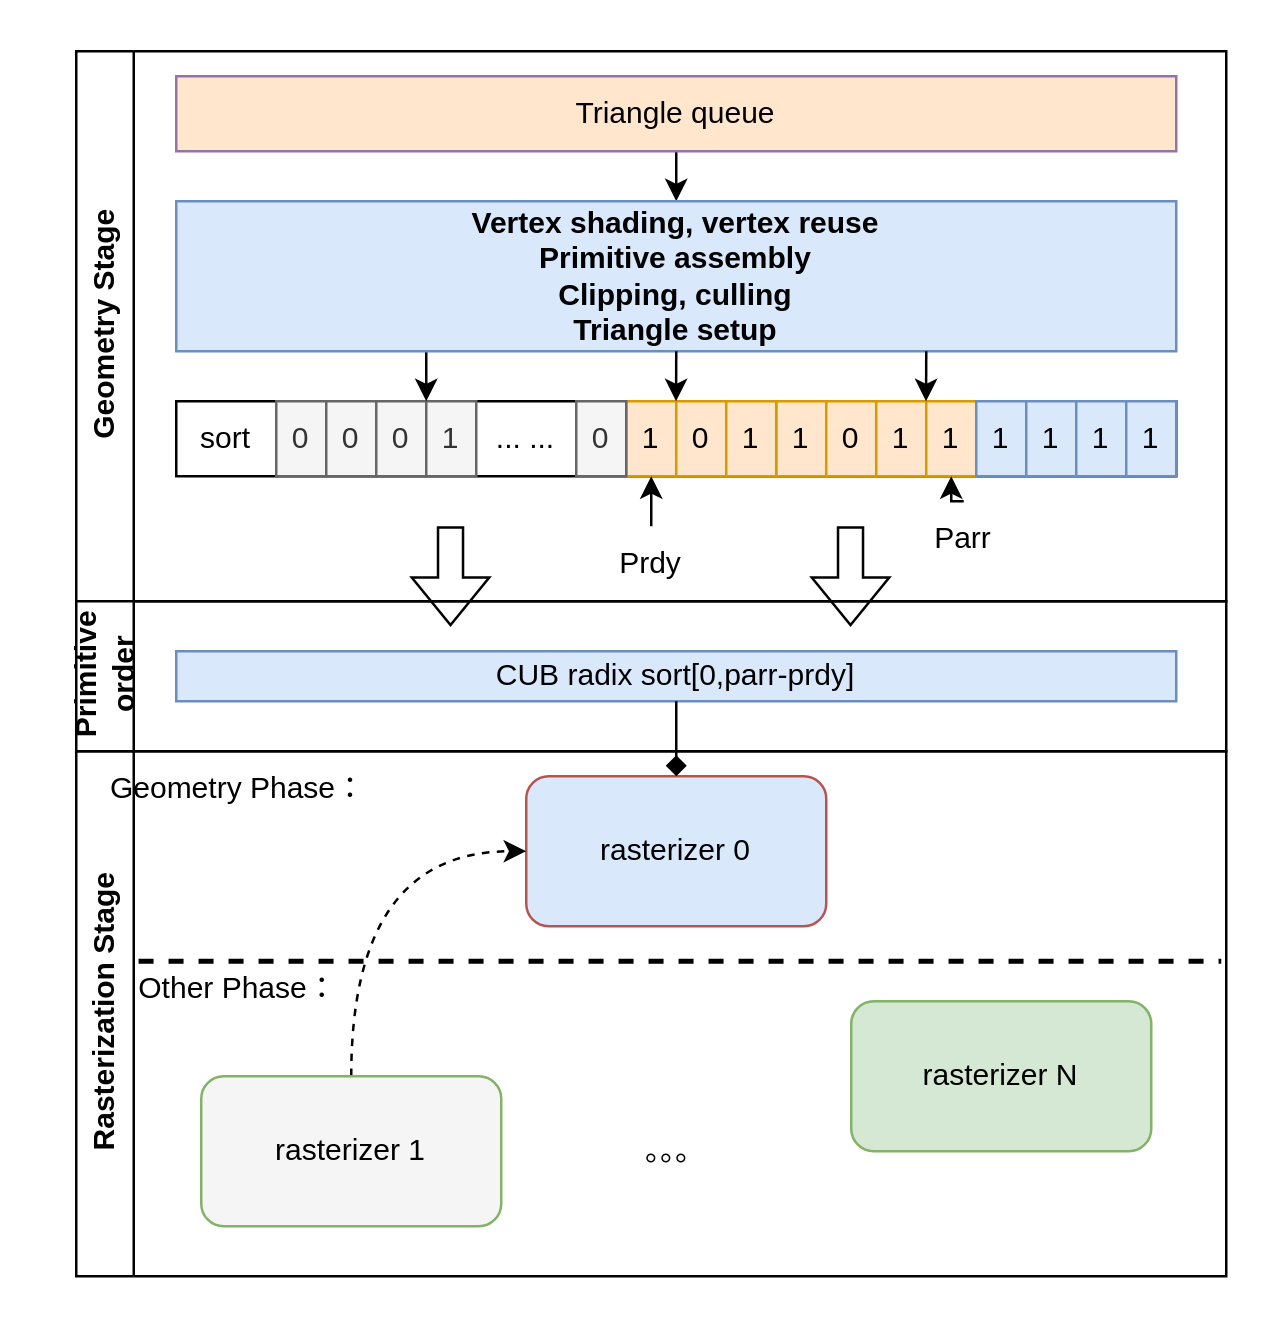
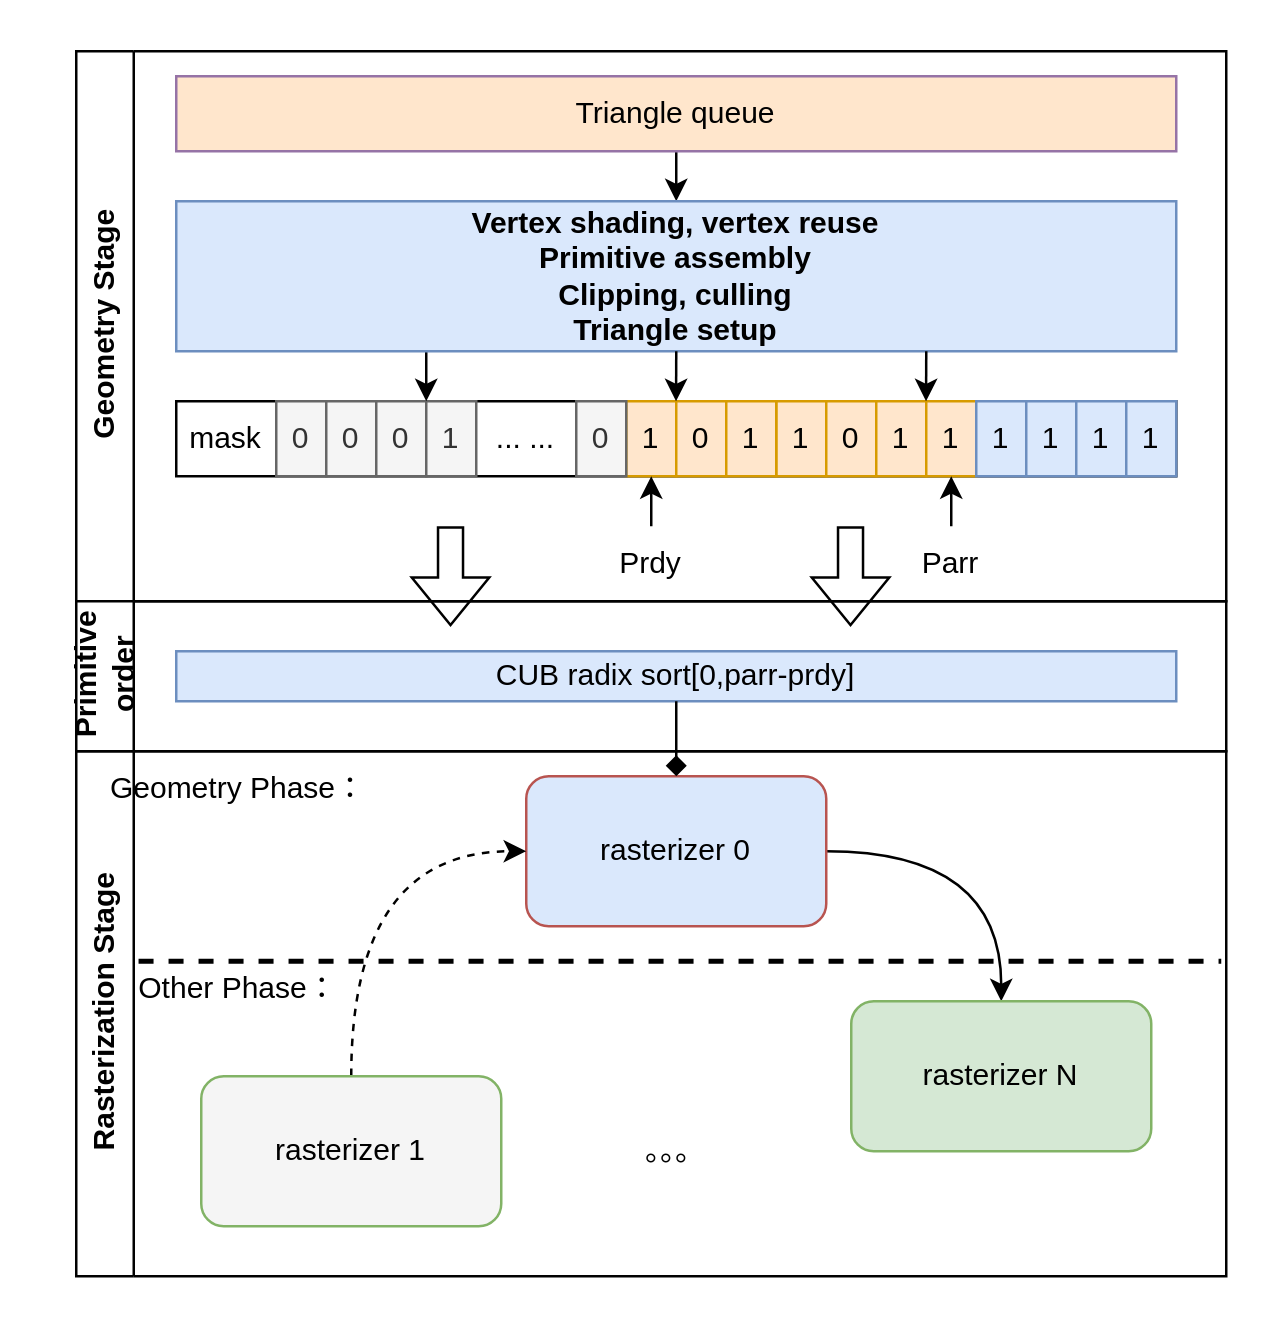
node "sort": label "sort" -> "mask"
node "Parr": moved (964, 539) -> (951, 564)
edge "rasterizer 0" -> "rasterizer N": added
